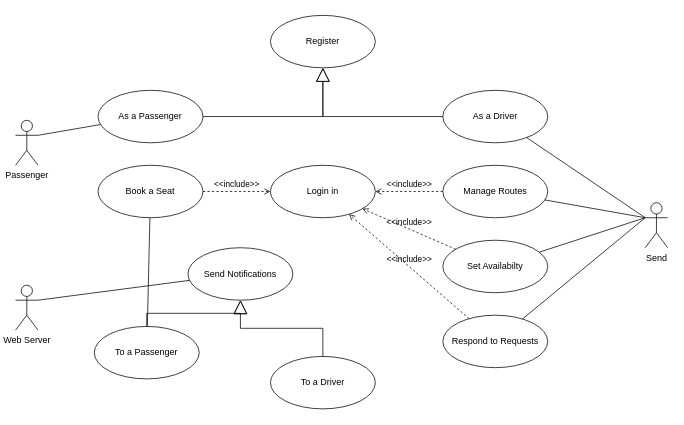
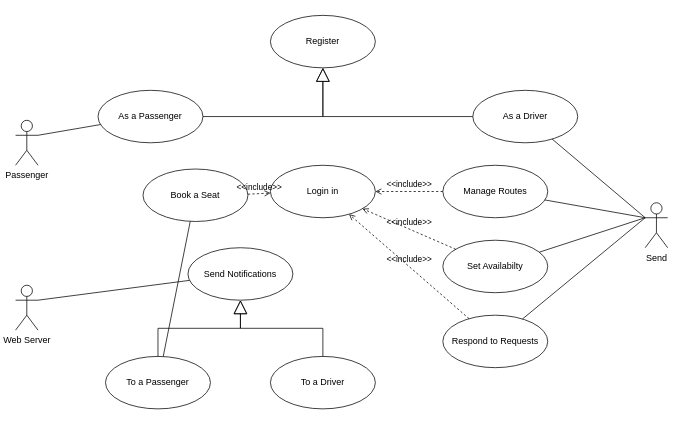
node "As a Driver": moved (495, 117) -> (525, 117)
node "Book a Seat": moved (150, 192) -> (195, 195)
node "To a Passenger": moved (147, 353) -> (158, 383)
